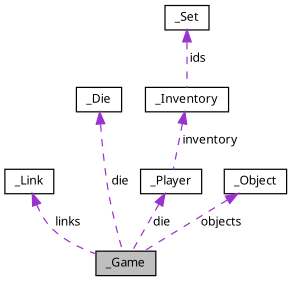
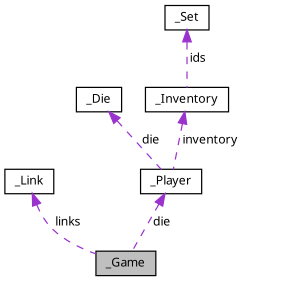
node "_Object": removed
edge "_Game" -> "_Die": now "_Player" -> "_Die"
